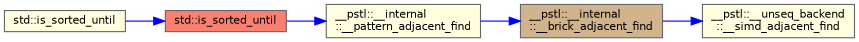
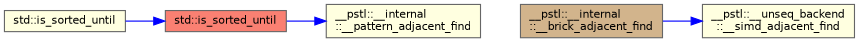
edge "__pstl::__internal ::__pattern_adjacent_find" -> "__pstl::__internal ::__brick_adjacent_find": removed
